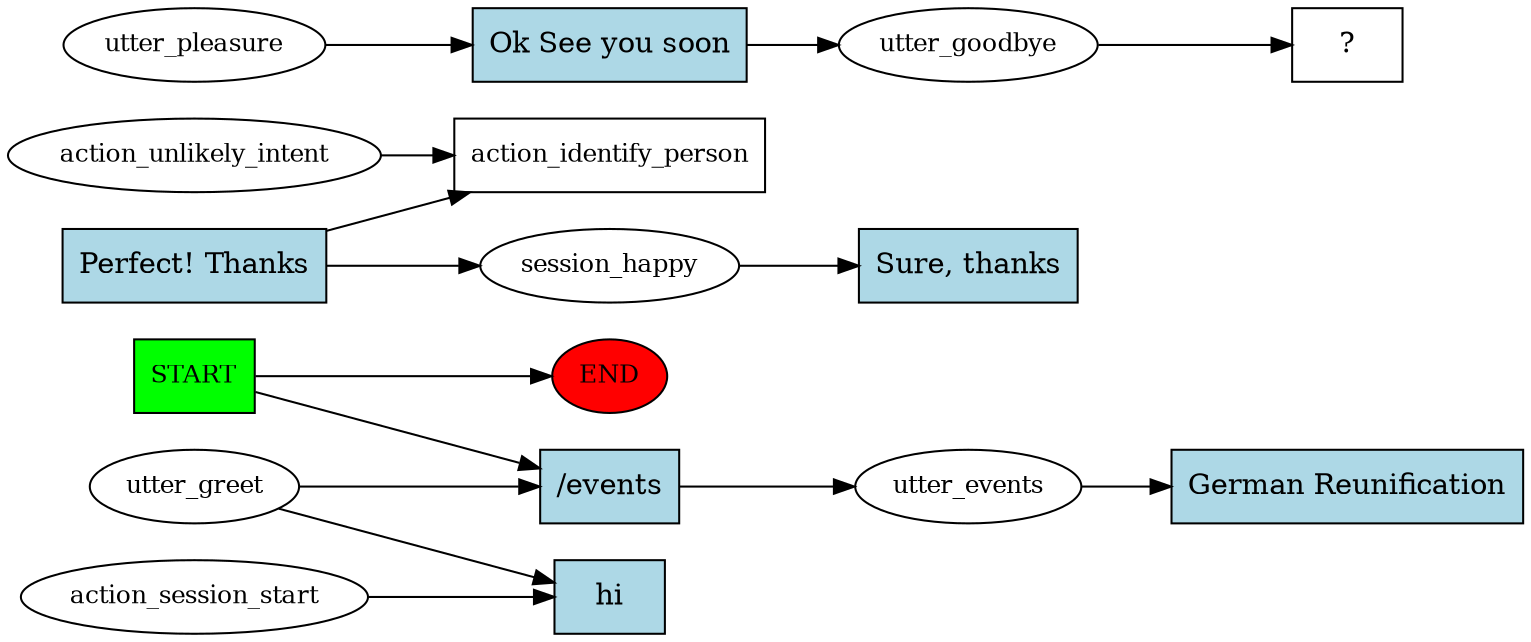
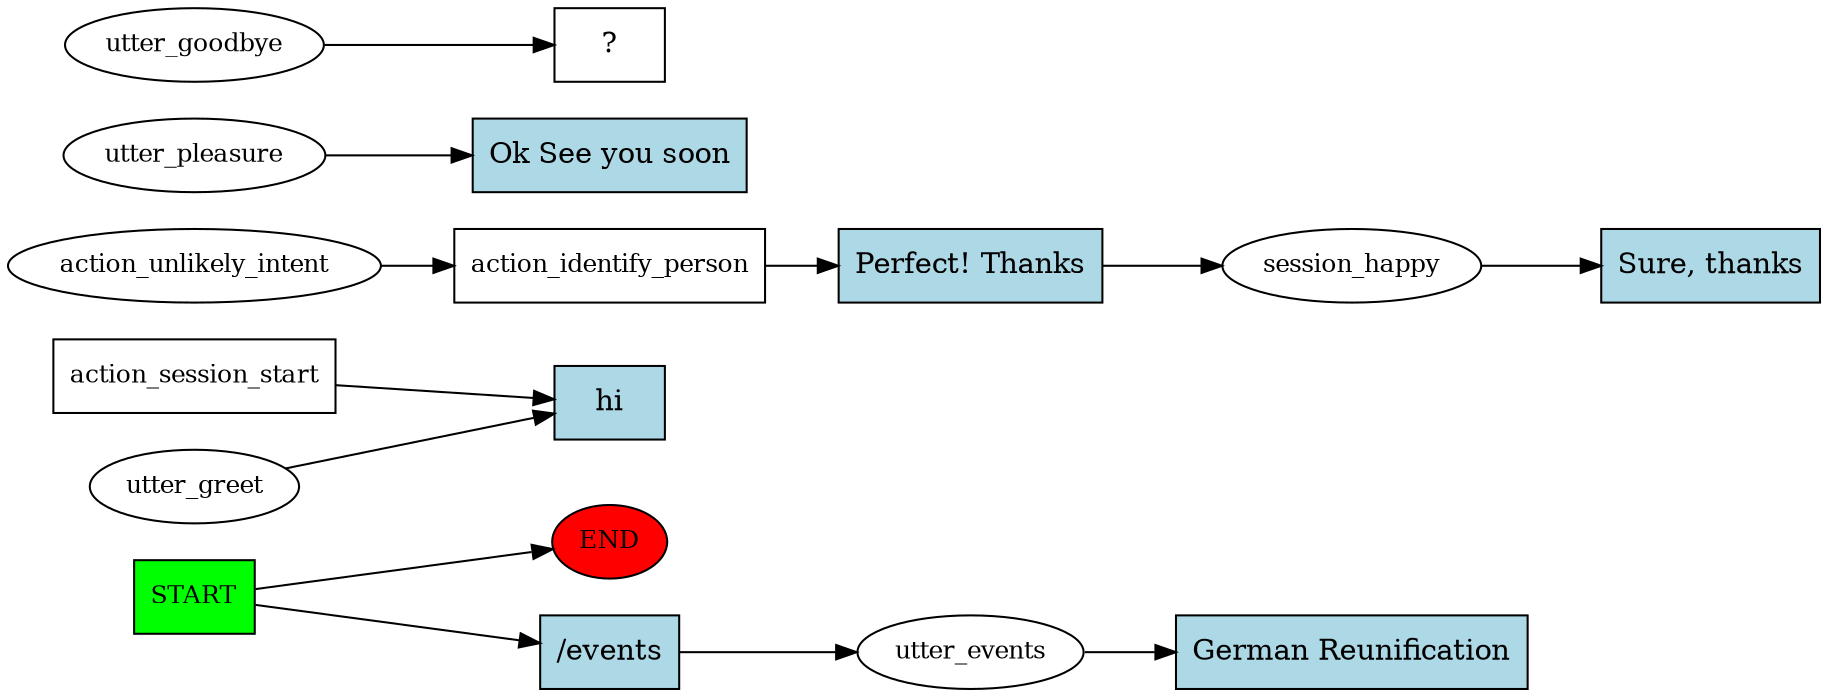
edge "Ok See you soon" -> "utter_goodbye": removed
edge "Perfect! Thanks" -> "action_identify_person": reversed
edge "utter_greet" -> "/events": removed
node "action_session_start": shape ellipse -> box
